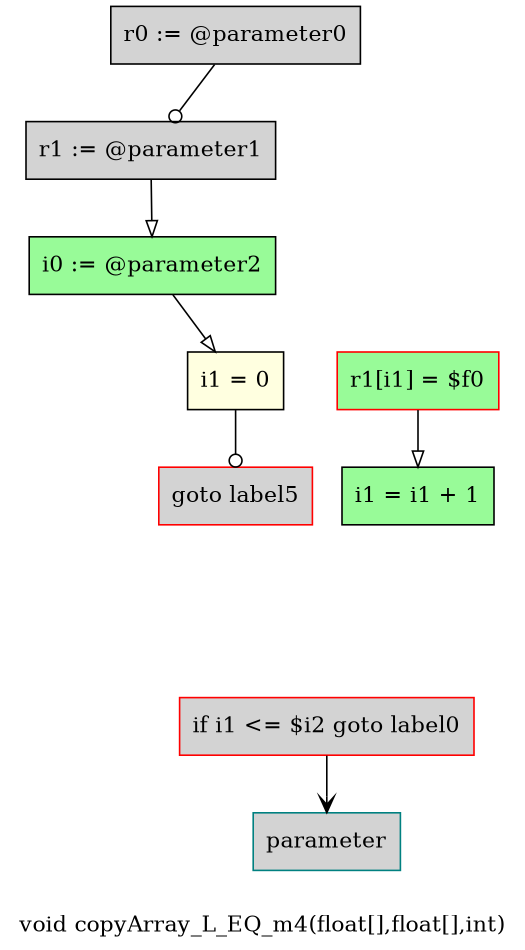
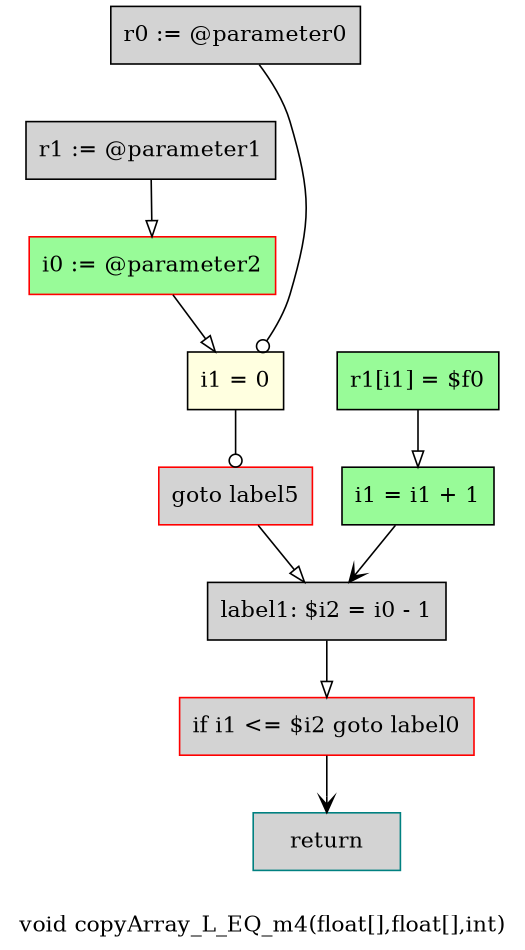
edge "r0 := @parameter0" -> "r1 := @parameter1": now "r0 := @parameter0" -> "i1 = 0"
node "i0 := @parameter2": color black -> red
node "r1[i1] = $f0": color red -> black
node "label1: $i2 = i0 - 1": added
node "parameter": label "parameter" -> "return"
